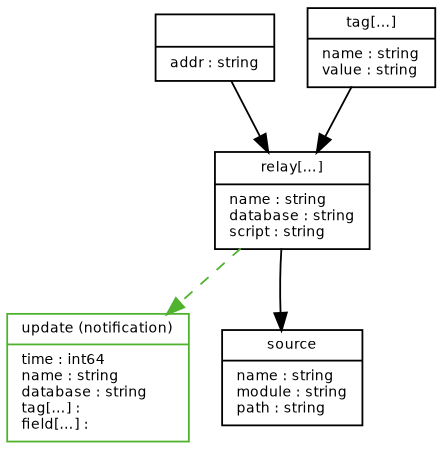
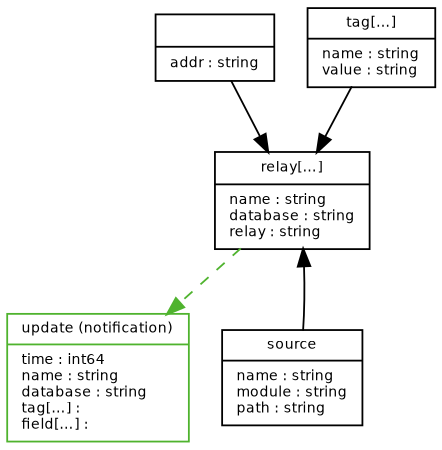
node "relay[…]": text "script : string" -> "relay : string"
edge "relay[…]" -> "source": reversed
